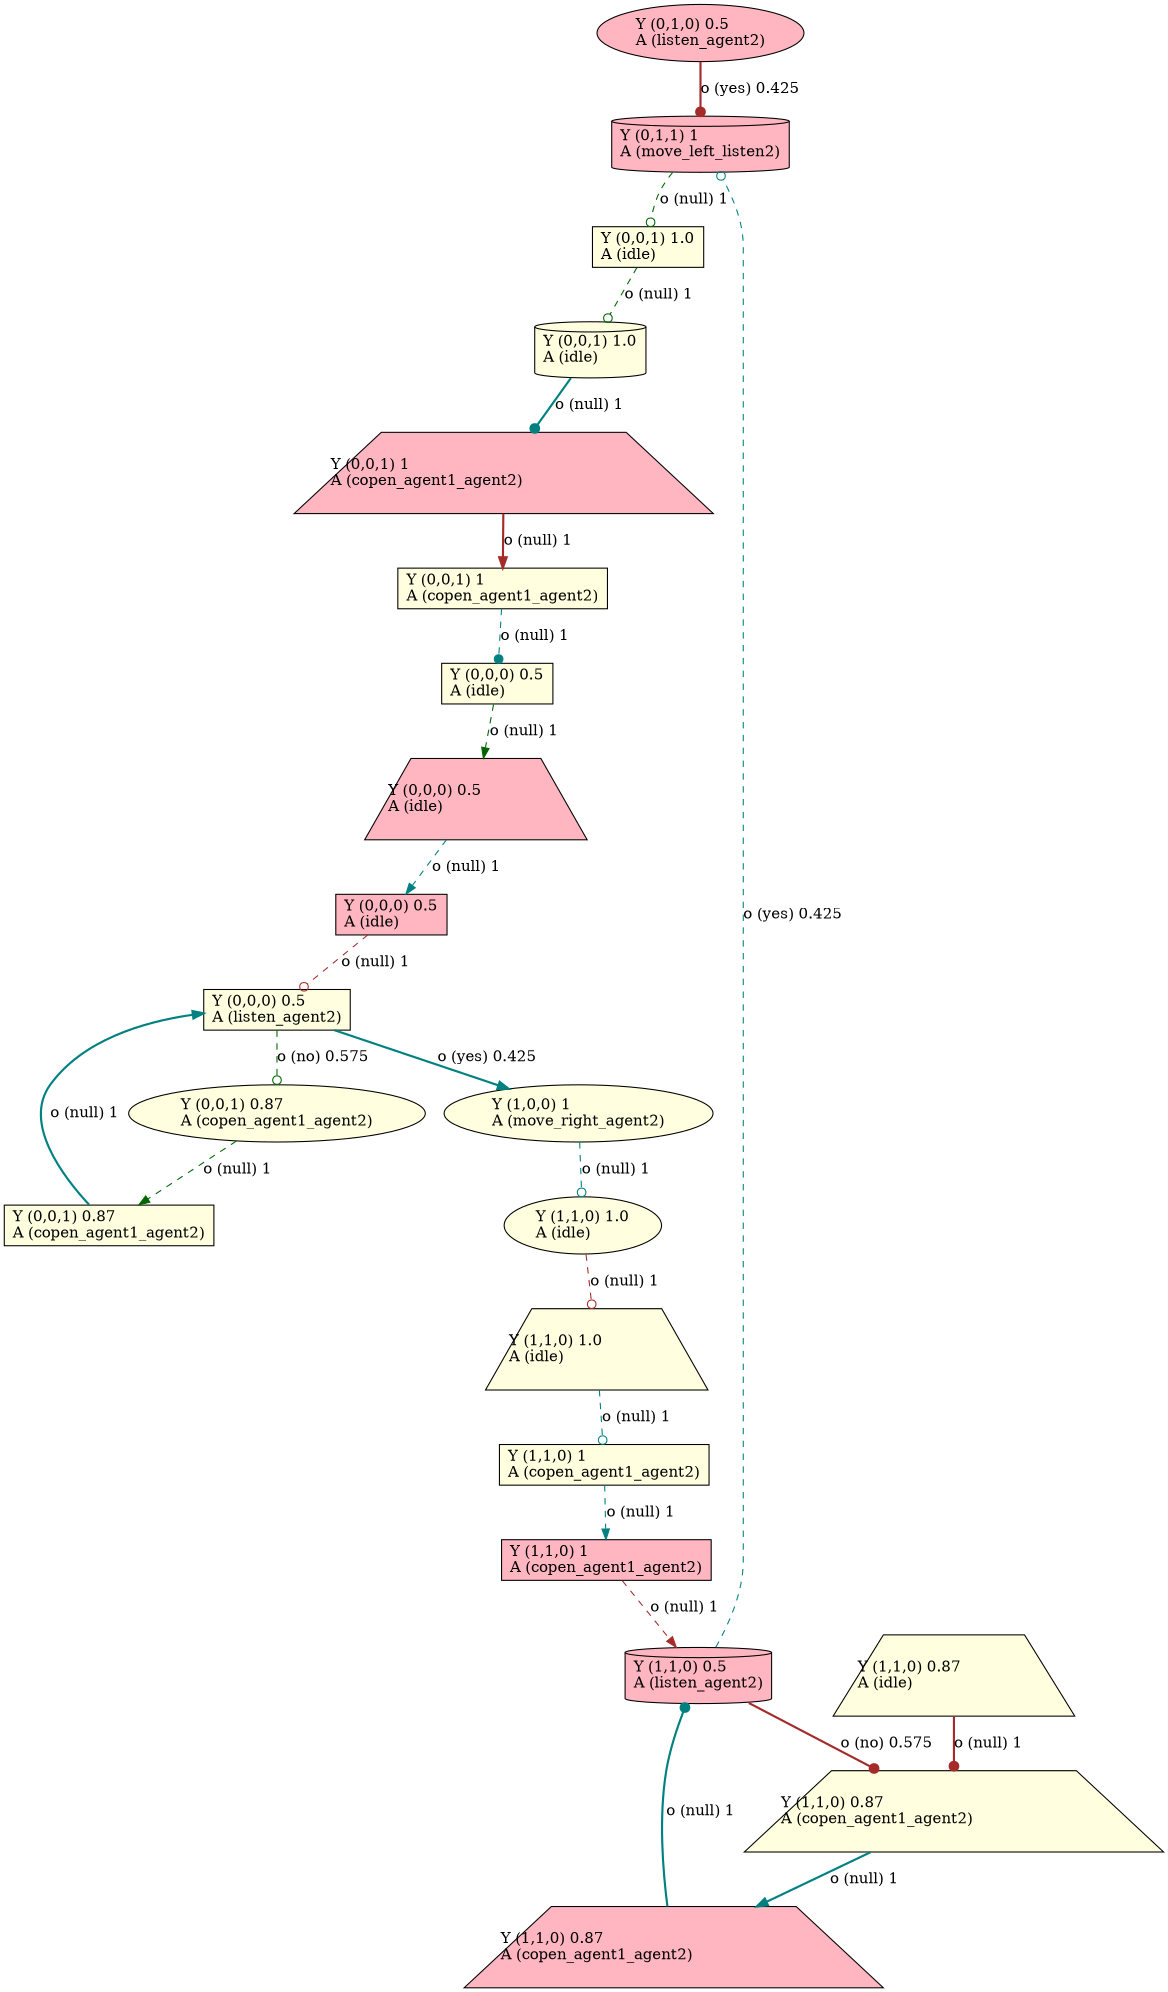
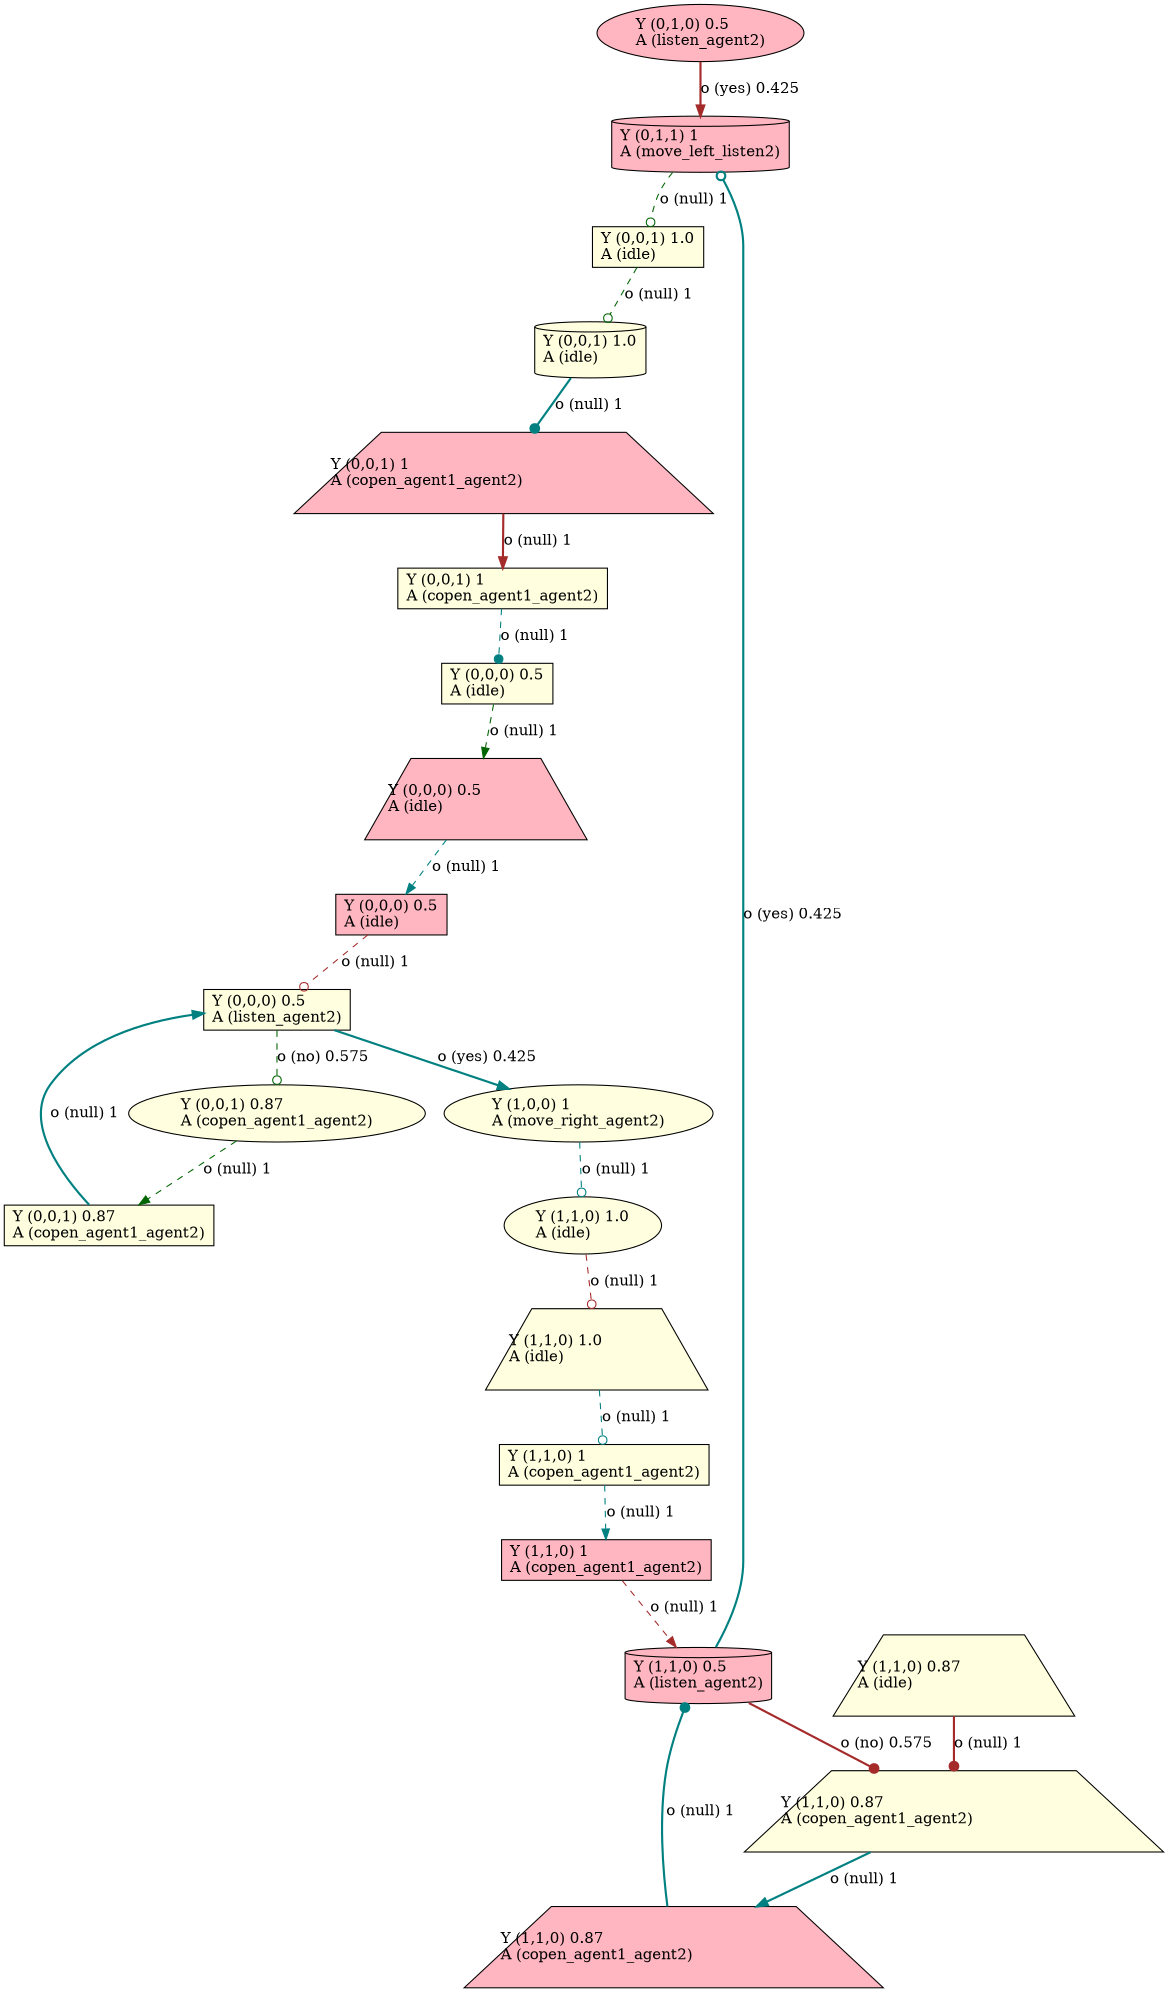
edge "Y (0,1,0) 0.5 A (listen_agent2)" -> "Y (0,1,1) 1 A (move_left_listen2)": arrowhead dot -> normal
edge "Y (1,1,0) 0.5 A (listen_agent2)" -> "Y (0,1,1) 1 A (move_left_listen2)": style dashed -> bold
